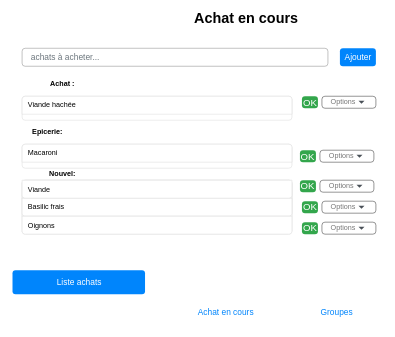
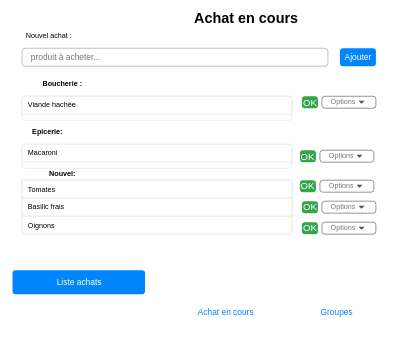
node "Nouvel achat :": added
node "achats à acheter...": label "achats à acheter..." -> "produit à acheter..."
node "Achat :": label "Achat :" -> "Boucherie :"
node "Viande": label "Viande" -> "Tomates"
